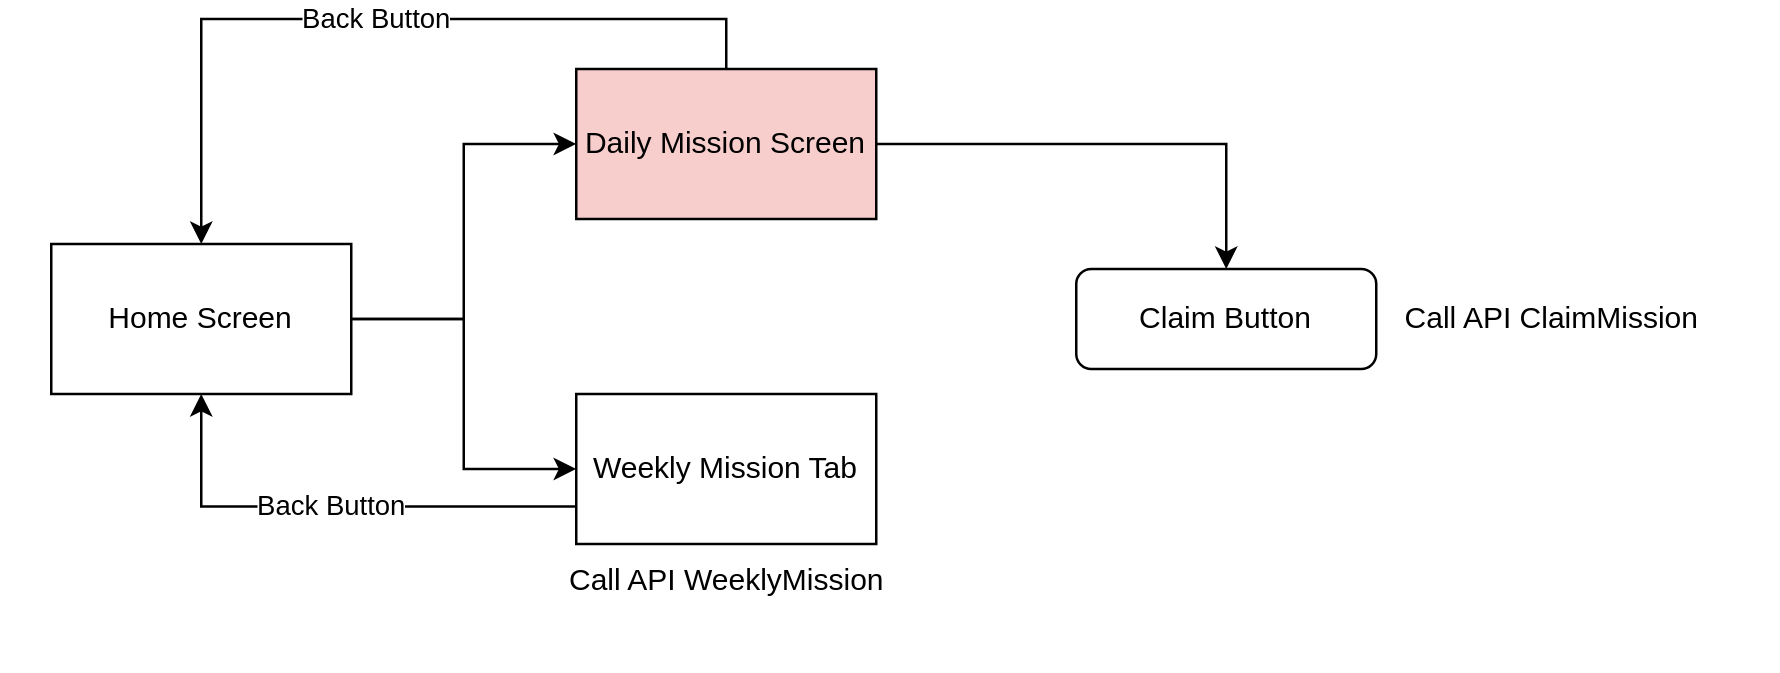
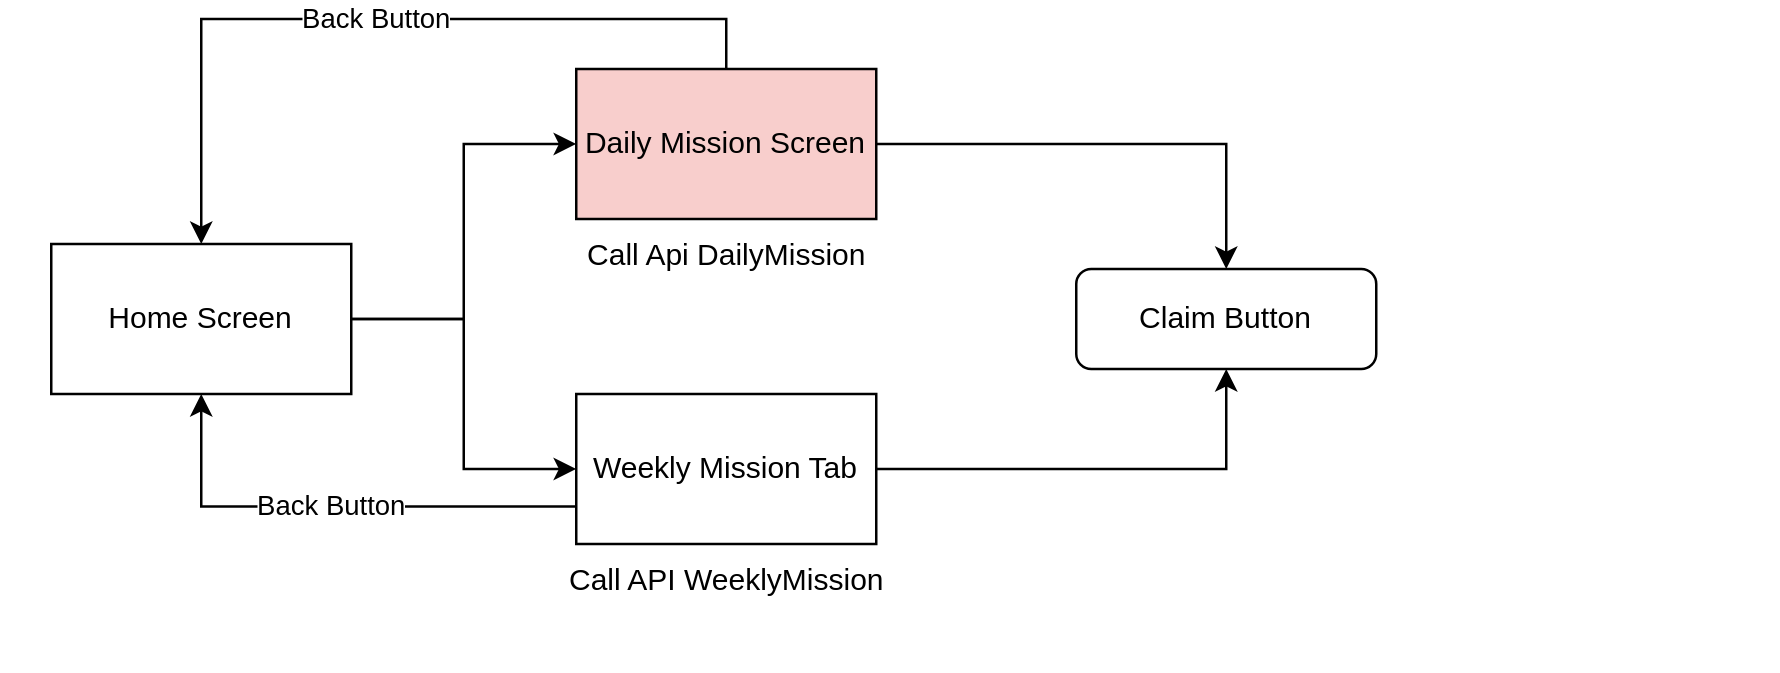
node "Call Api DailyMission": added
node "Call API ClaimMission": removed
edge "Weekly Mission Tab" -> "Claim Button": added
